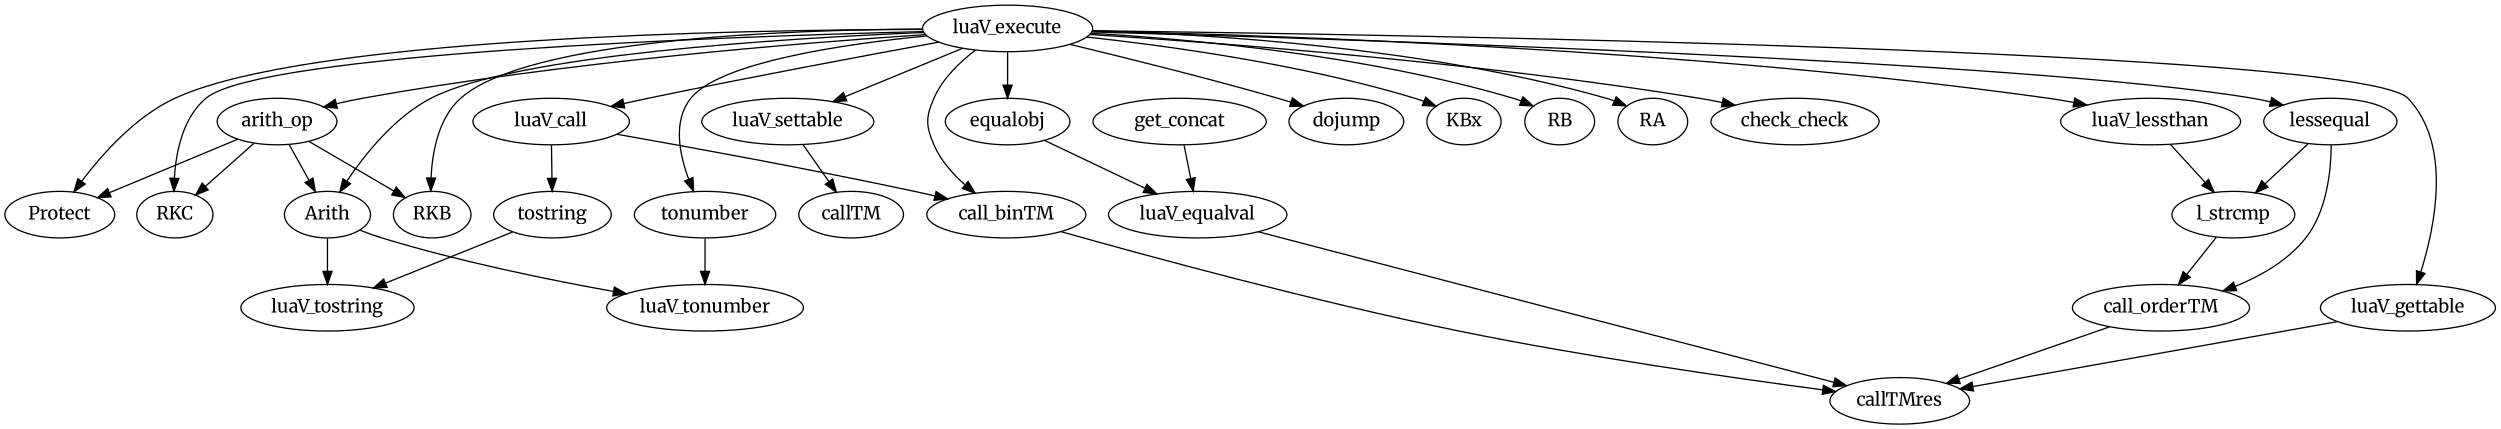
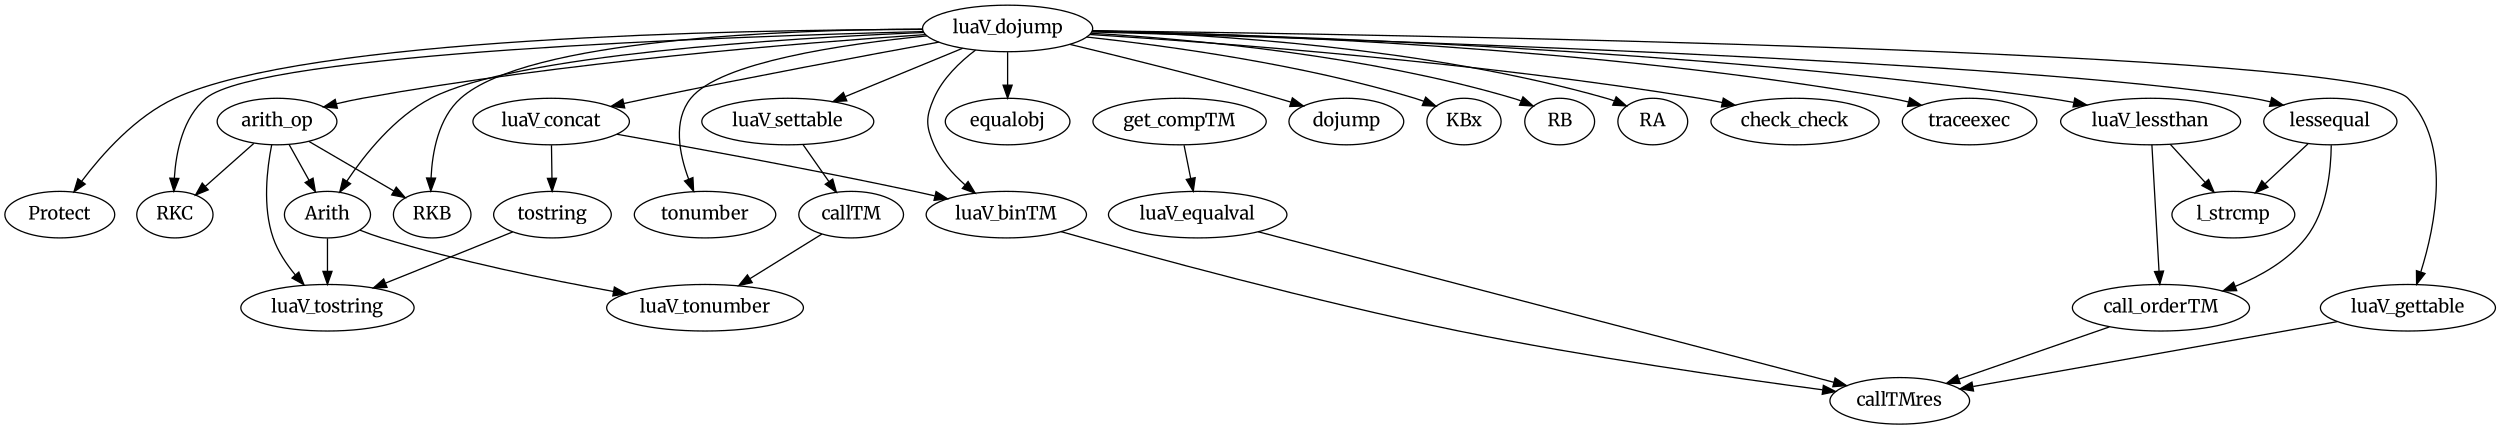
node "luaV_execute": label "luaV_execute" -> "luaV_dojump"
node "luaV_call": label "luaV_call" -> "luaV_concat"
node "get_concat": label "get_concat" -> "get_compTM"
node "traceexec": added
edge "equalobj" -> "luaV_equalval": removed
edge "arith_op" -> "Protect": now "arith_op" -> "luaV_tostring"
node "call_binTM": label "call_binTM" -> "luaV_binTM"
edge "tonumber" -> "luaV_tonumber": now "callTM" -> "luaV_tonumber"
edge "l_strcmp" -> "call_orderTM": now "luaV_lessthan" -> "call_orderTM"
